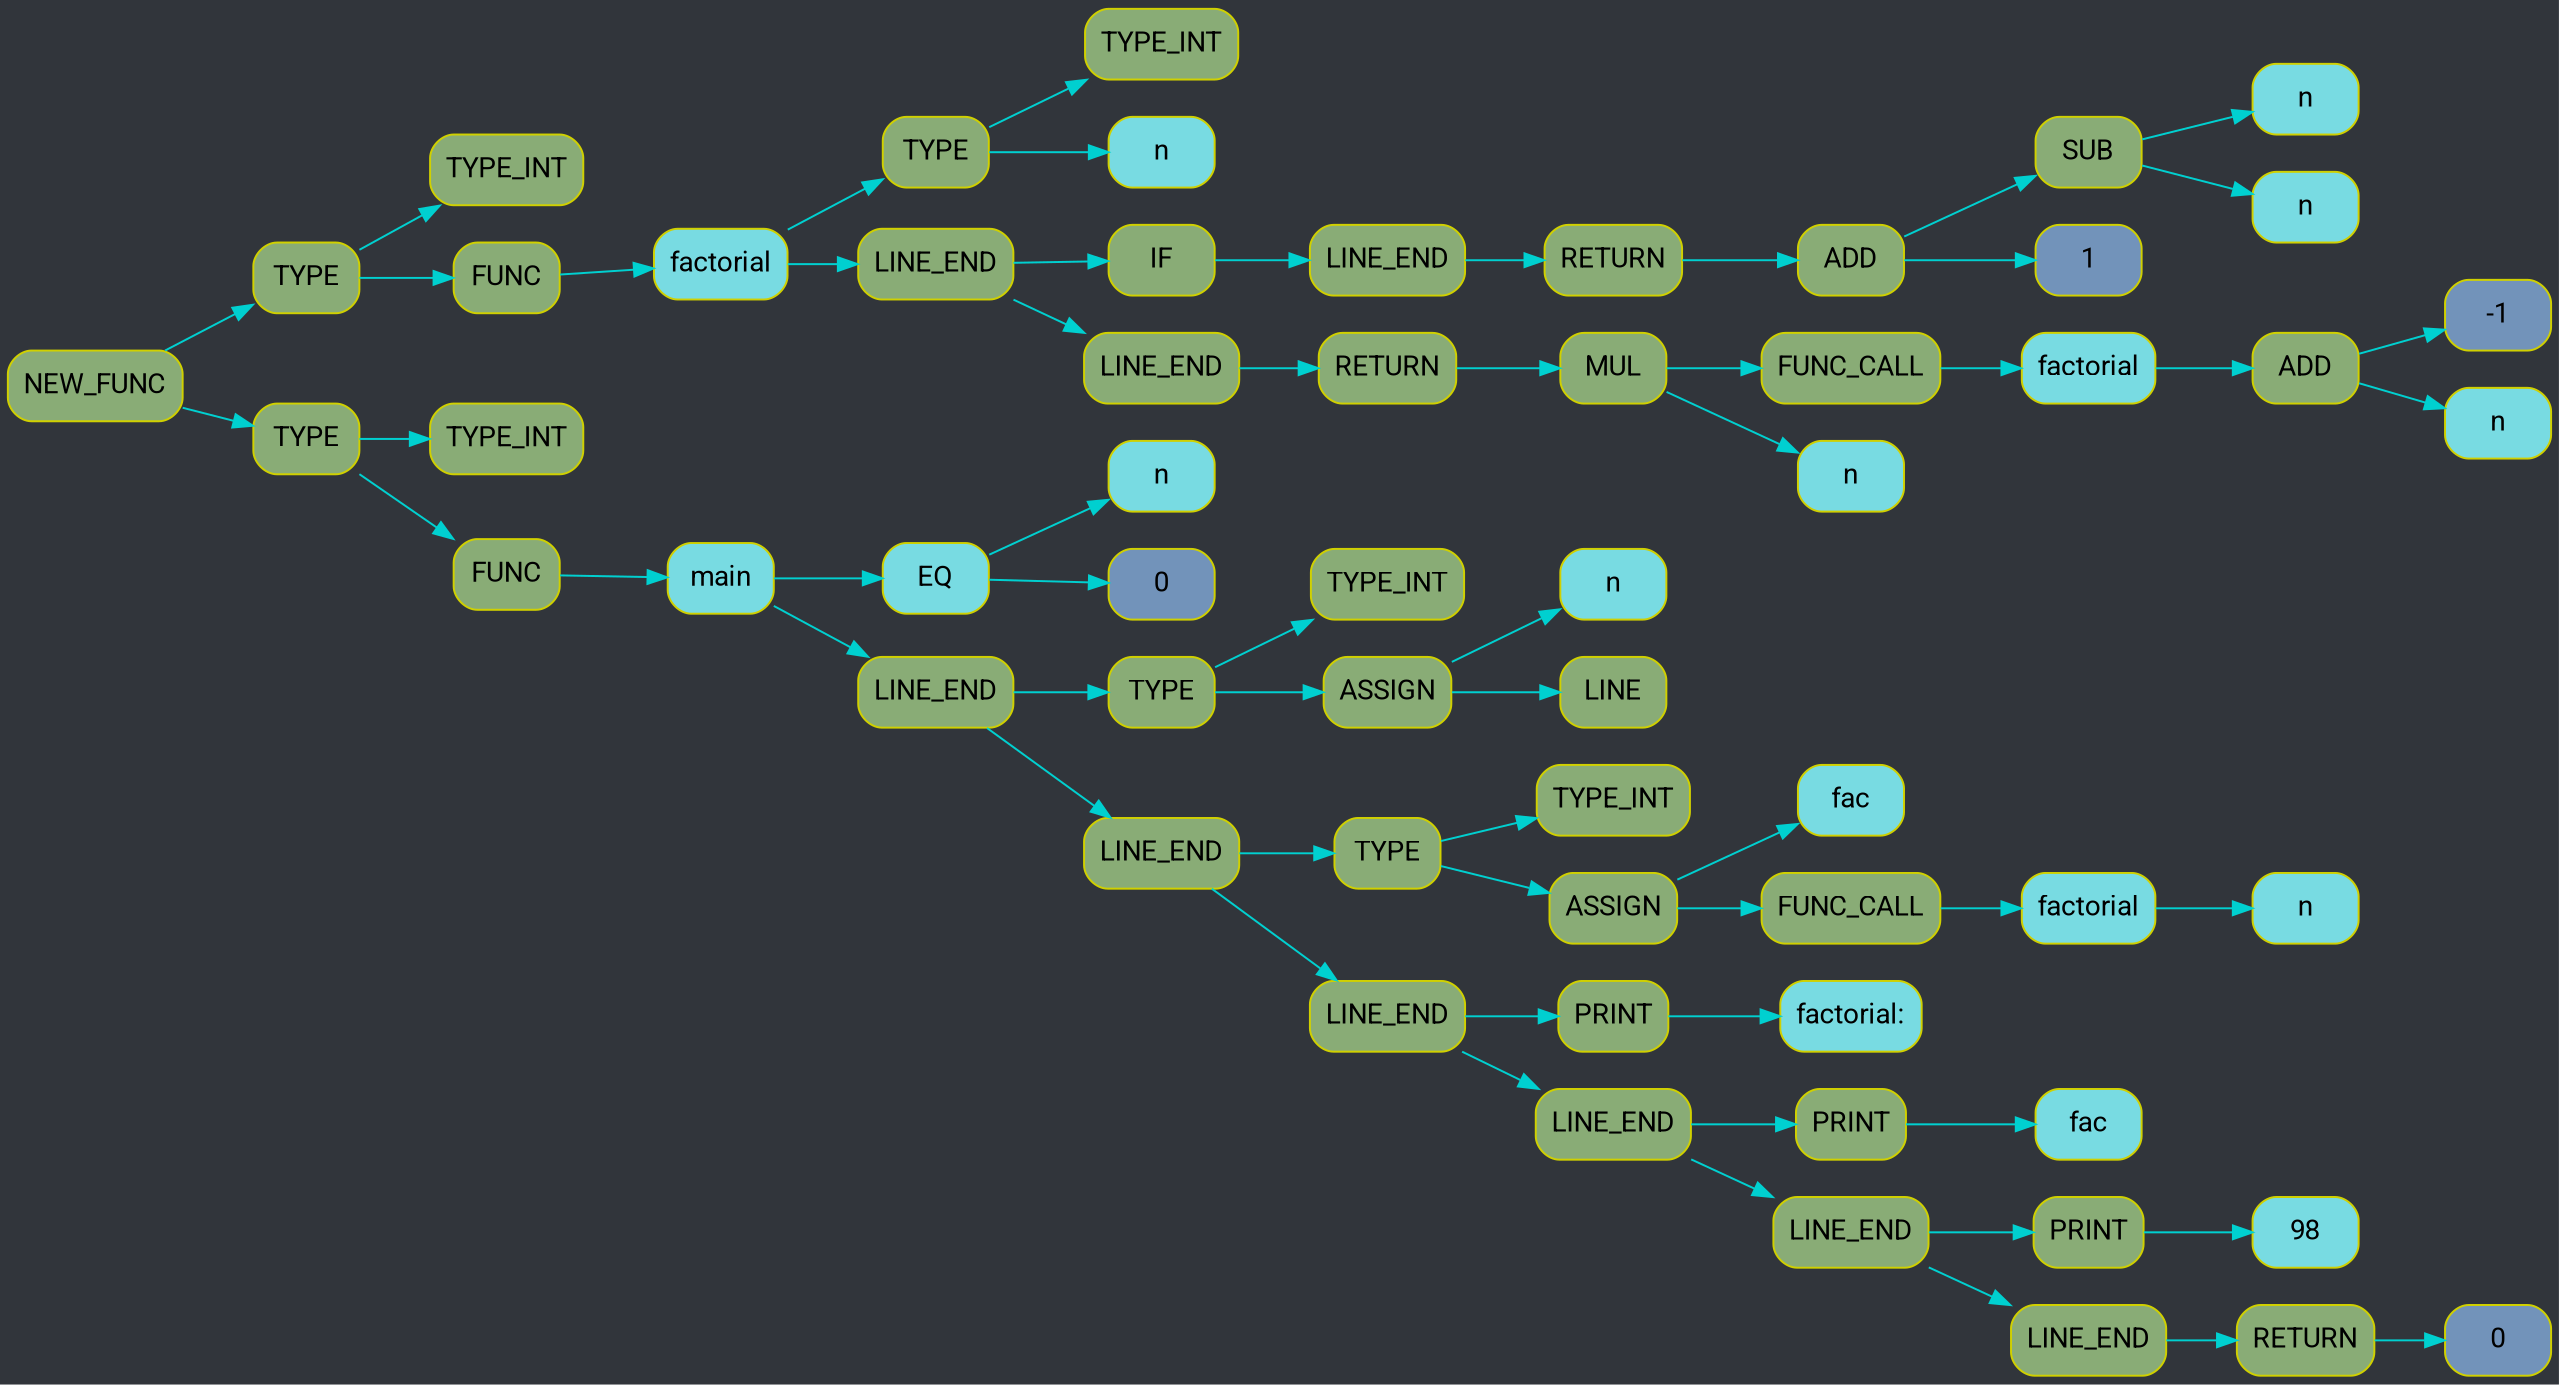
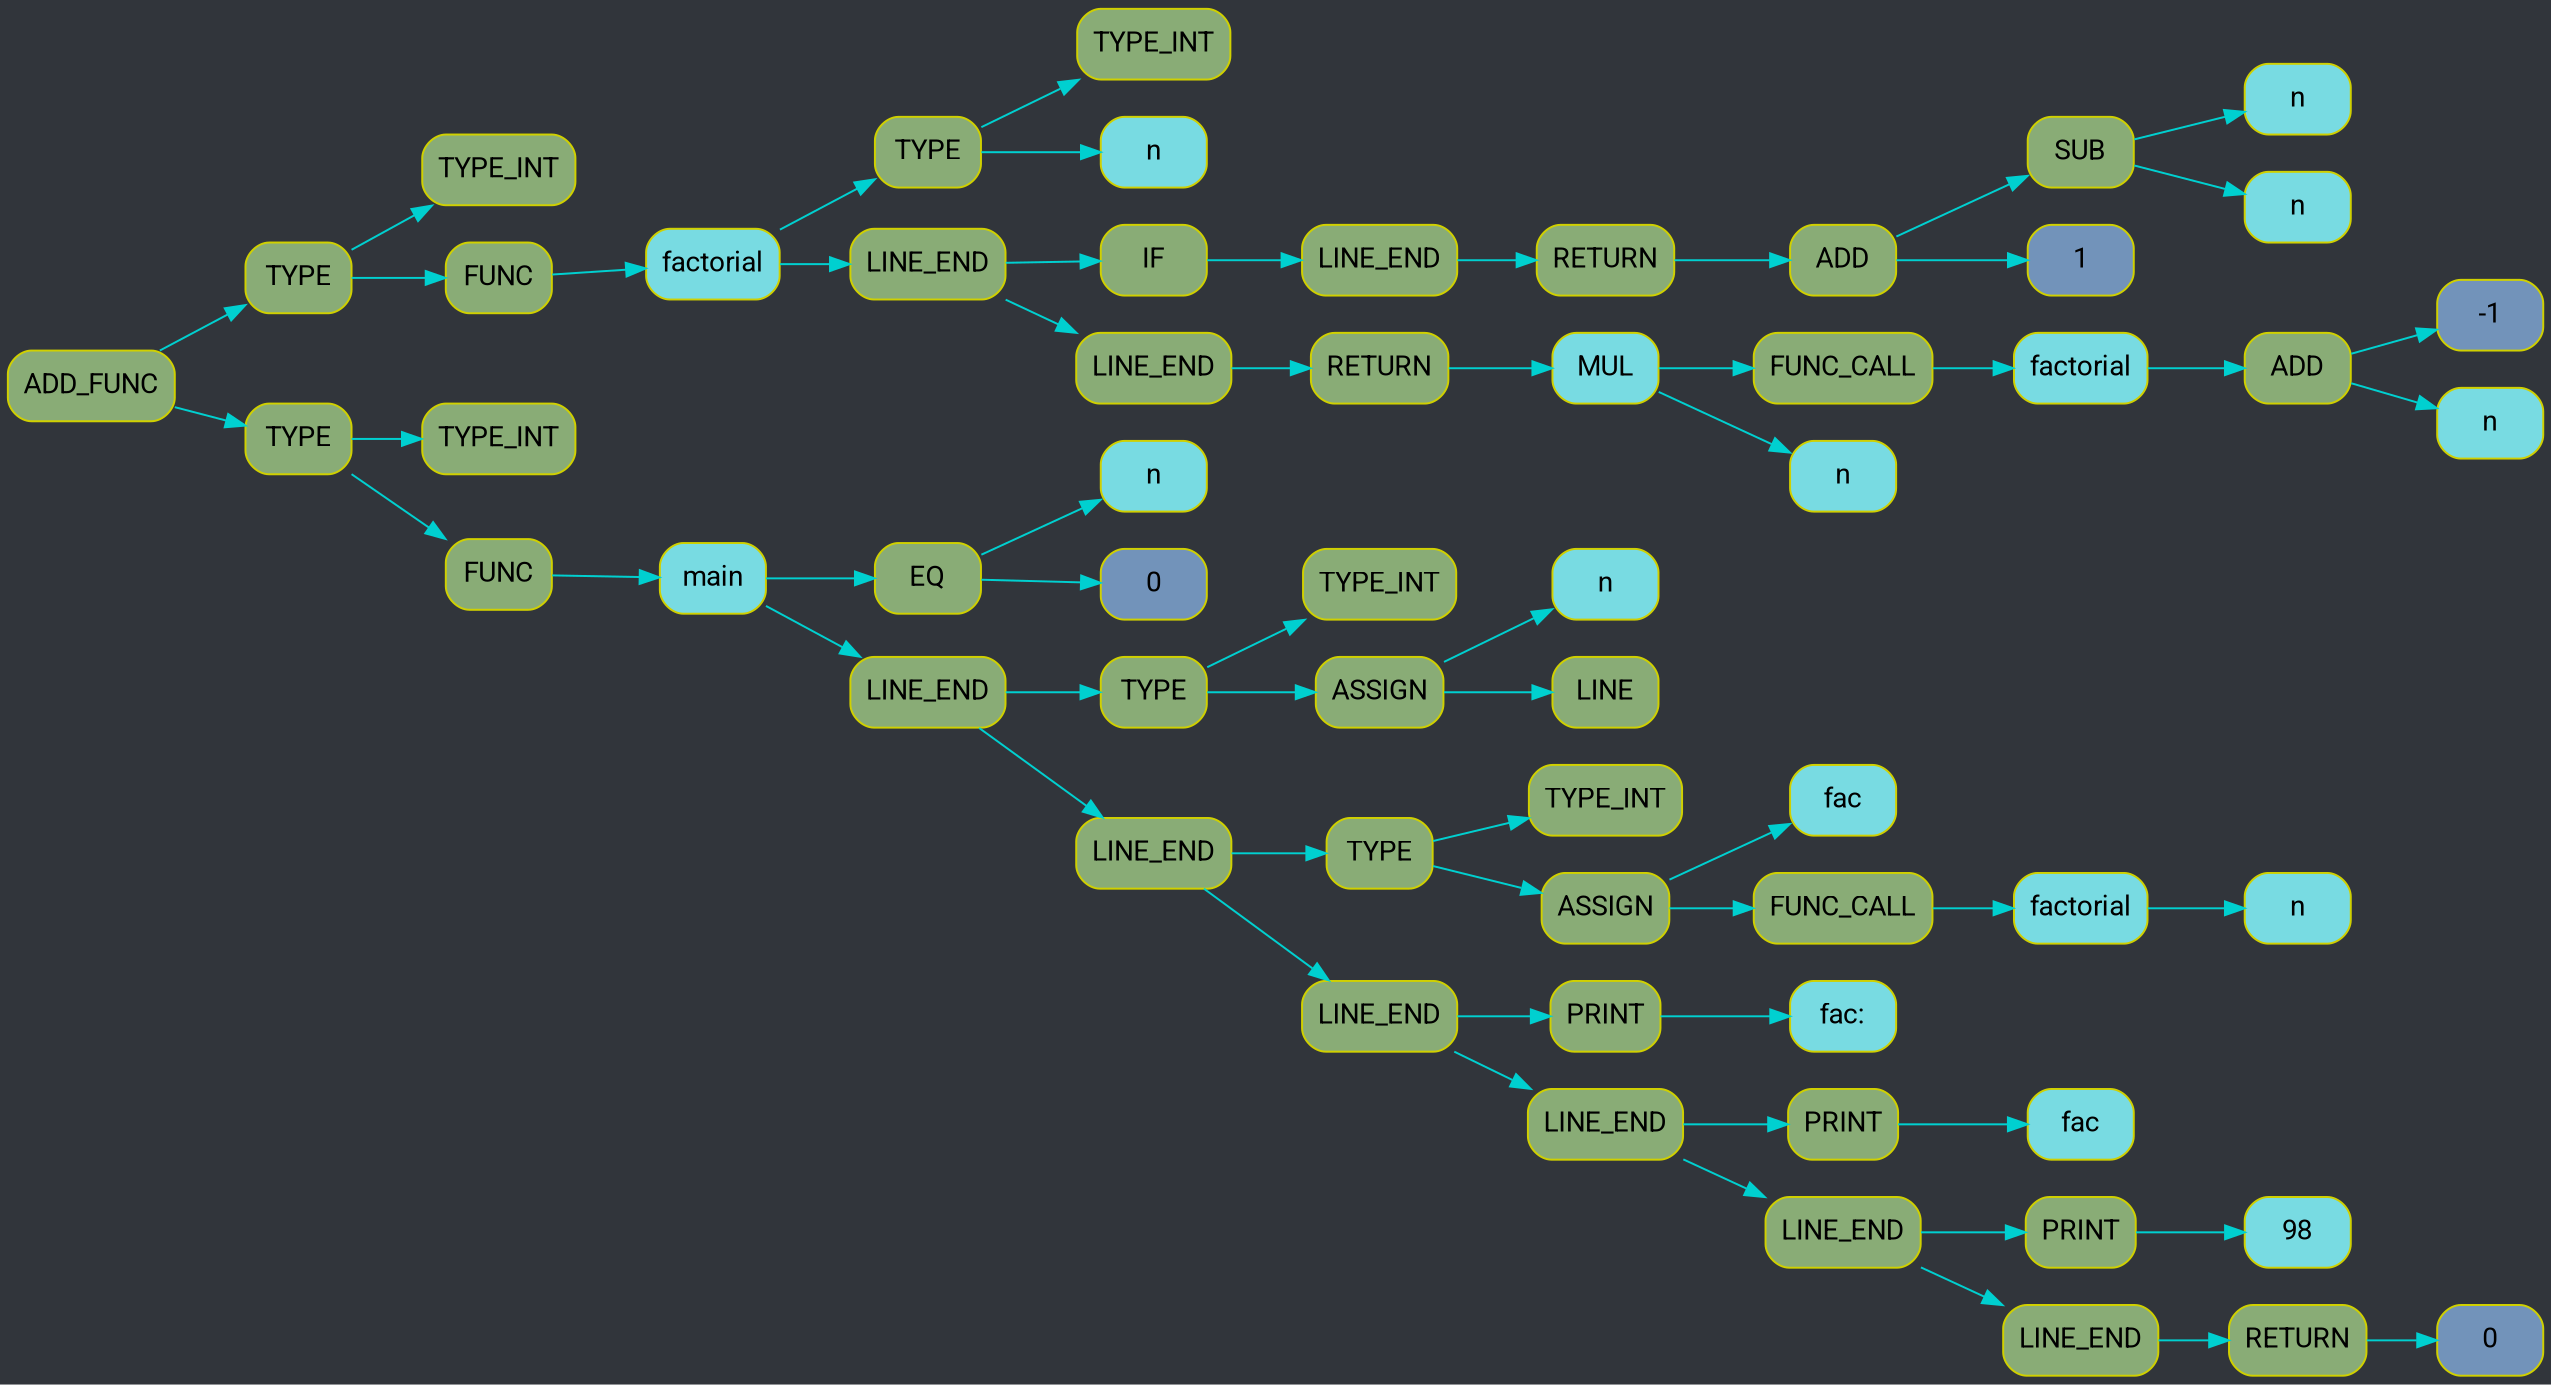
node "MUL": fillcolor #89ac76 -> #78dbe2
node "NEW_FUNC": label "NEW_FUNC" -> "ADD_FUNC"
node "EQ": fillcolor #78dbe2 -> #89ac76
node "factorial:": label "factorial:" -> "fac:"
